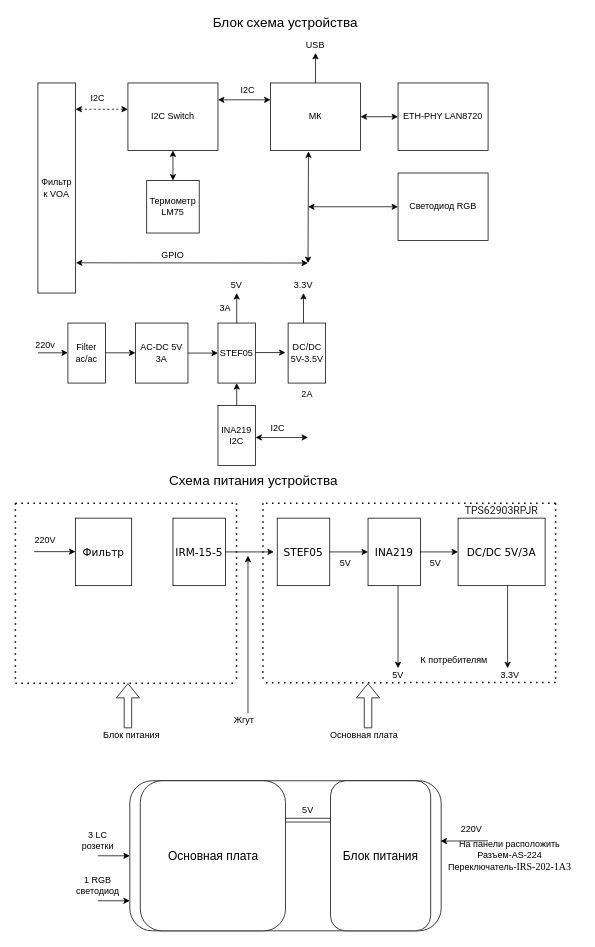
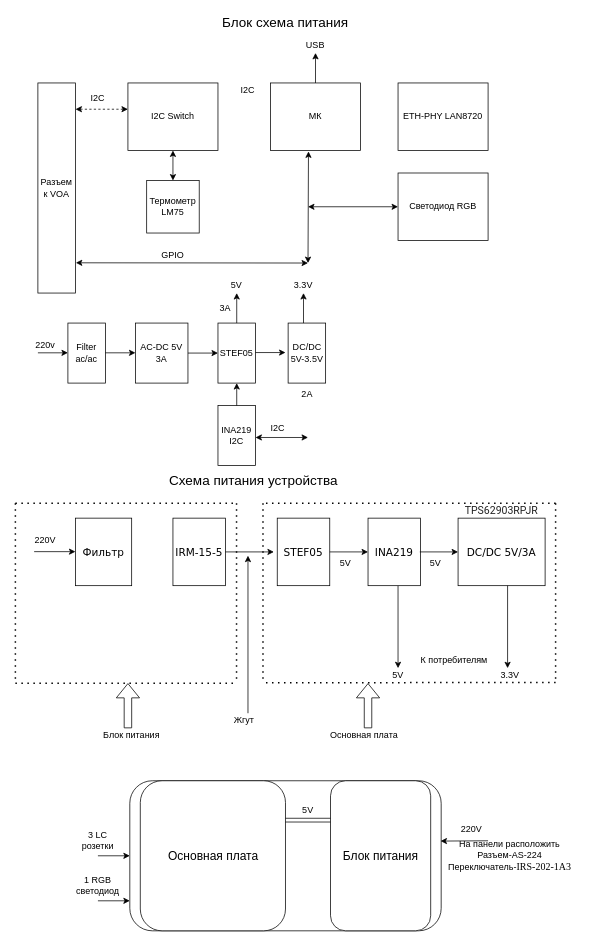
node "Блок схема устройства": label "Блок схема устройства" -> "Блок схема питания"
edge "I2C Switch" -- "МК": removed
edge "МК" -- "ETH-PHY LAN8720": removed
node "Фильтр к VOA": label "Фильтр к VOA" -> "Разъем к VOA"
